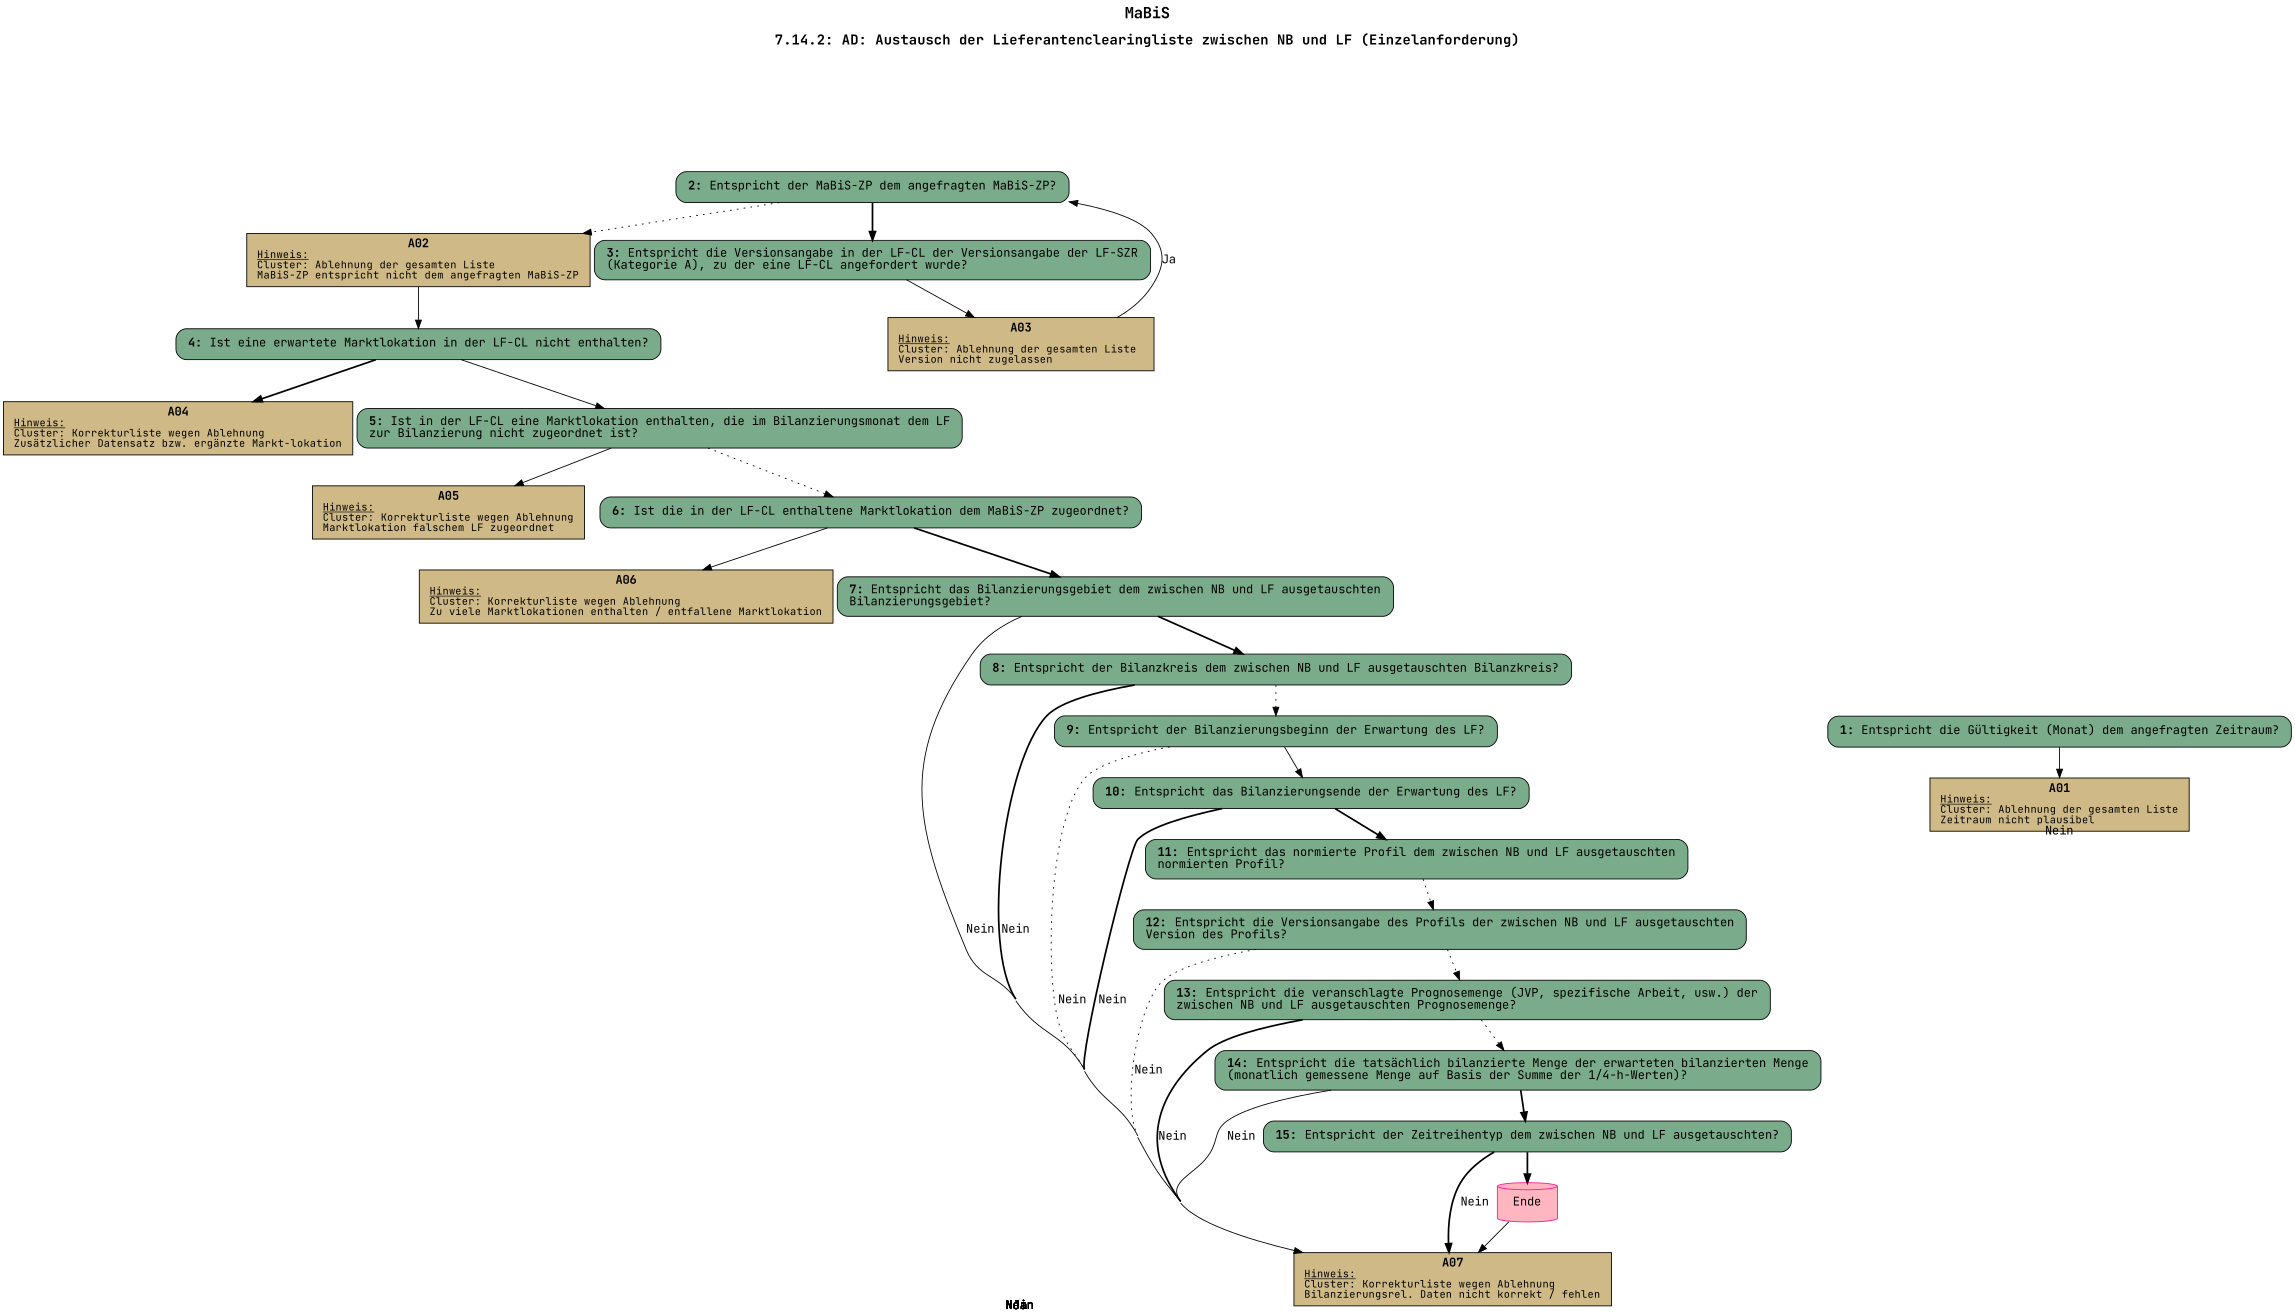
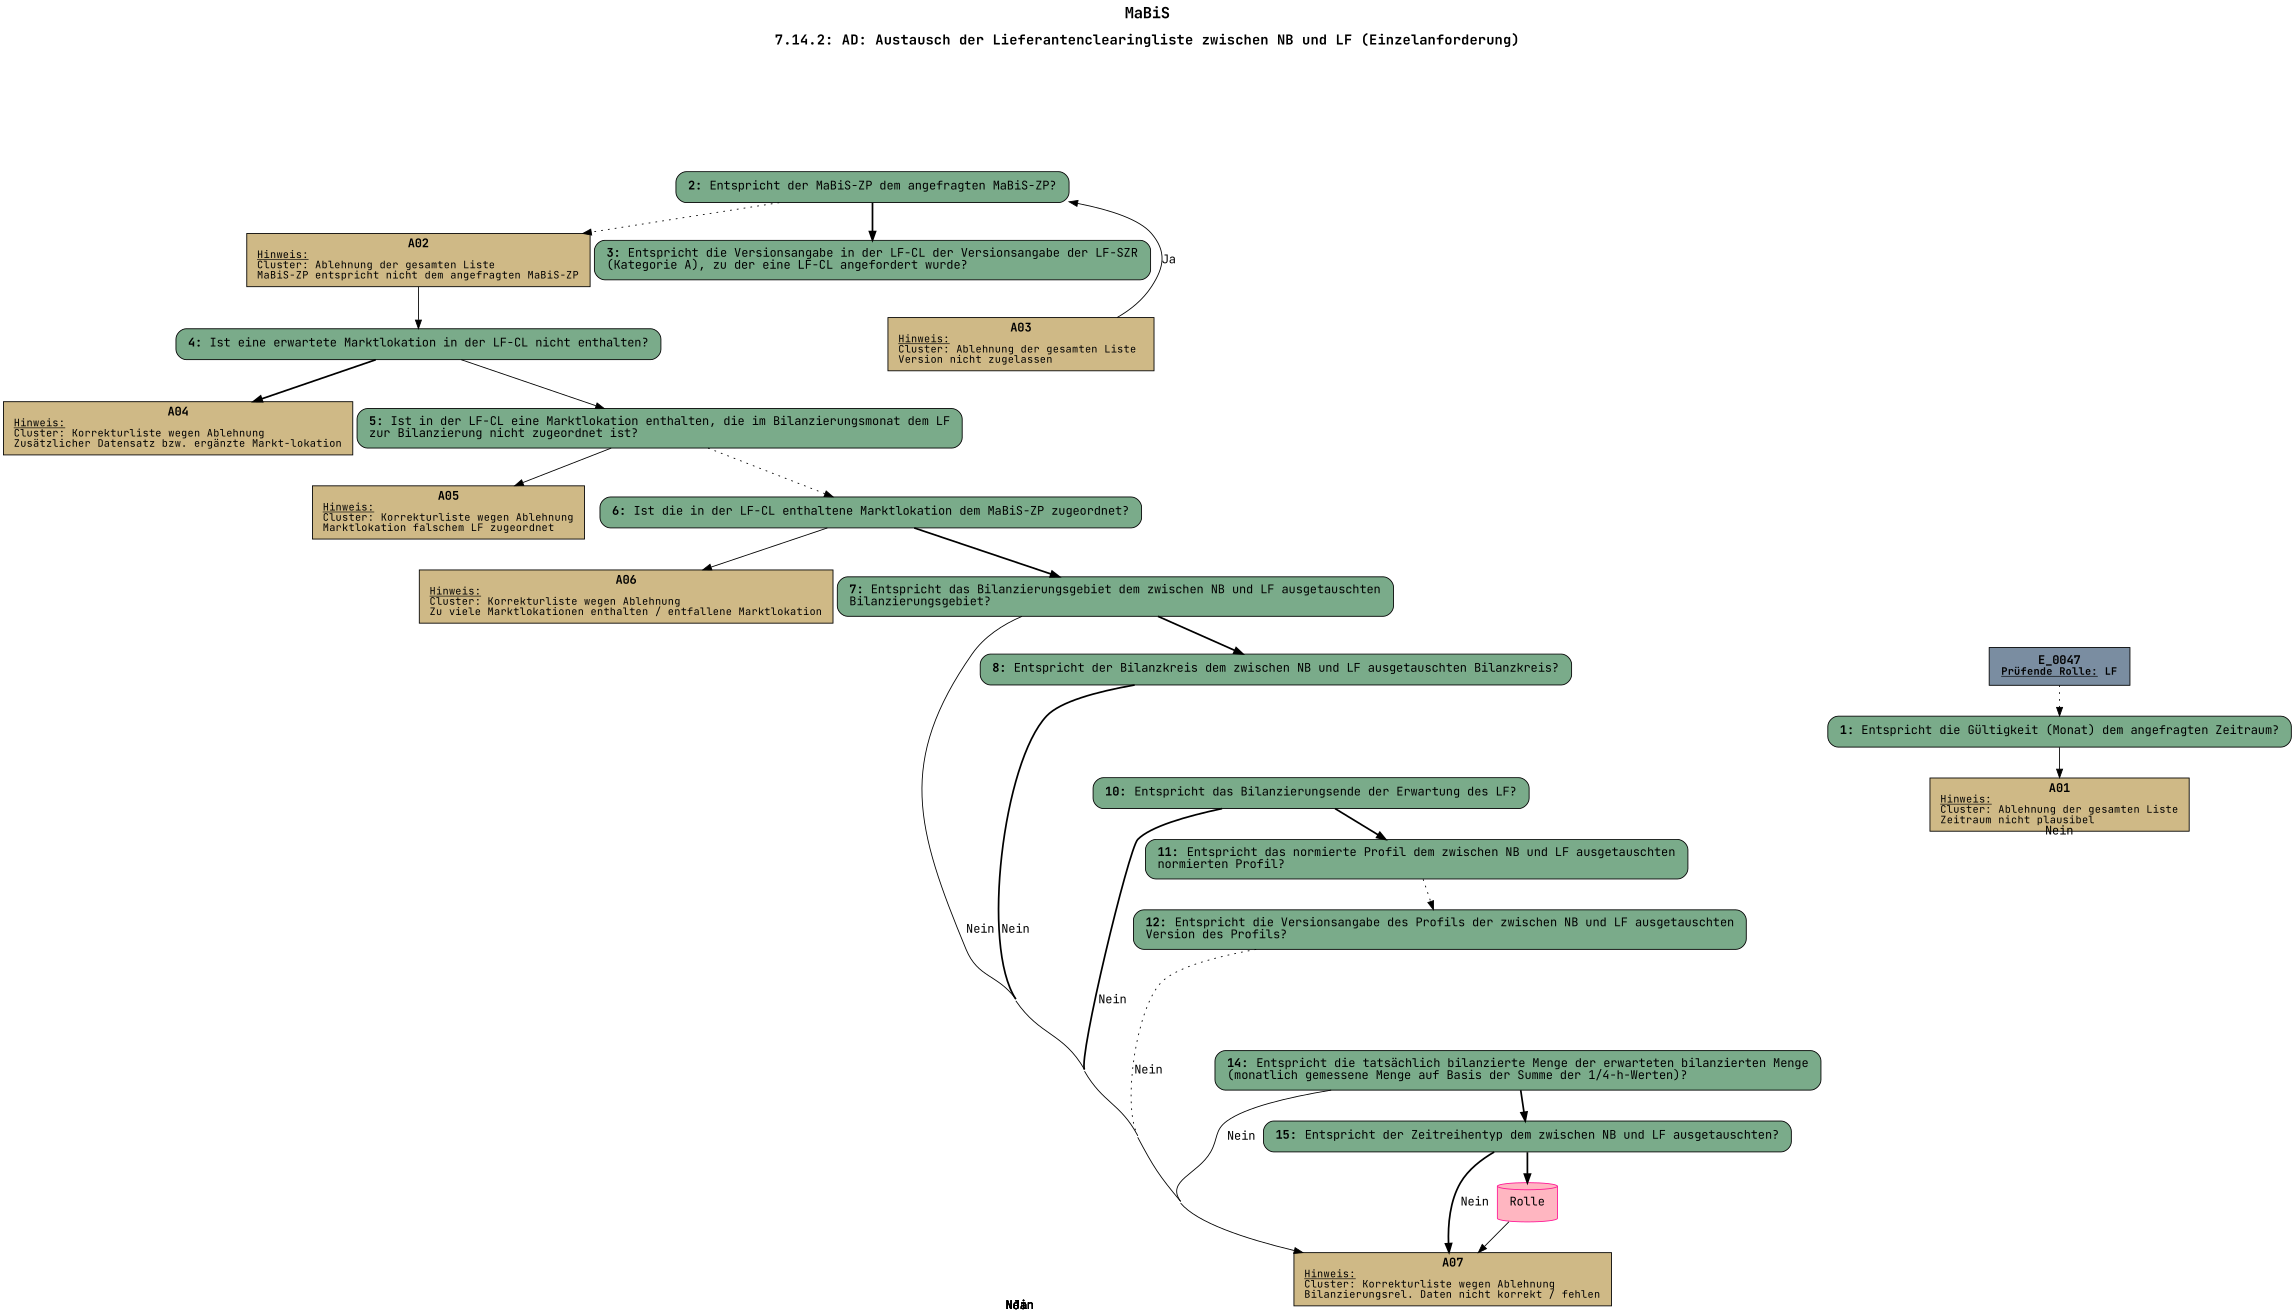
edge "3:" -> "A03": removed
node "E_0047": added
node "9:": removed
node "13:": removed
node "Ende": label "Ende" -> "Rolle"
